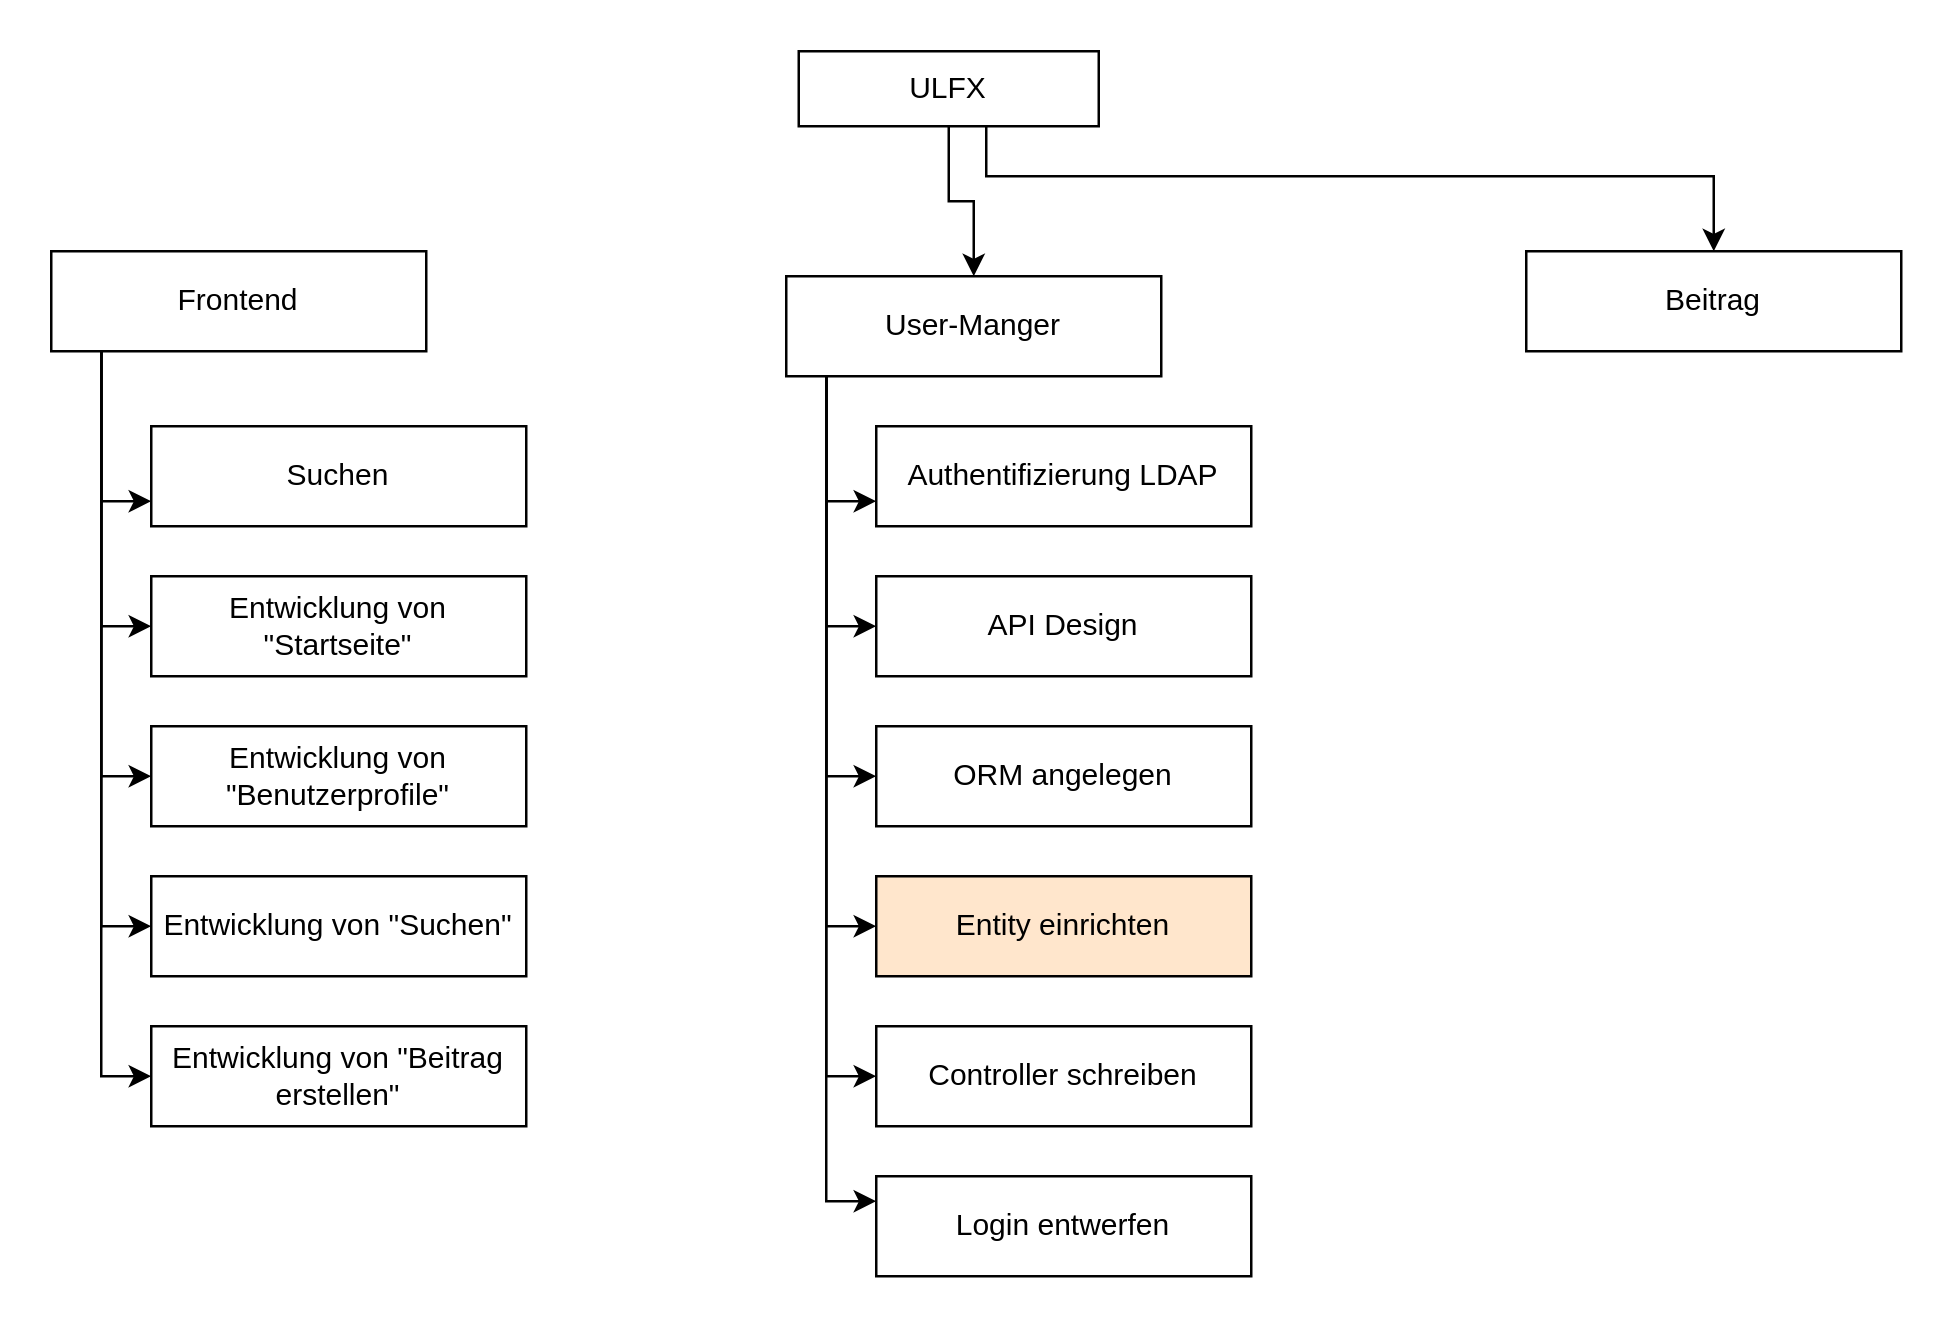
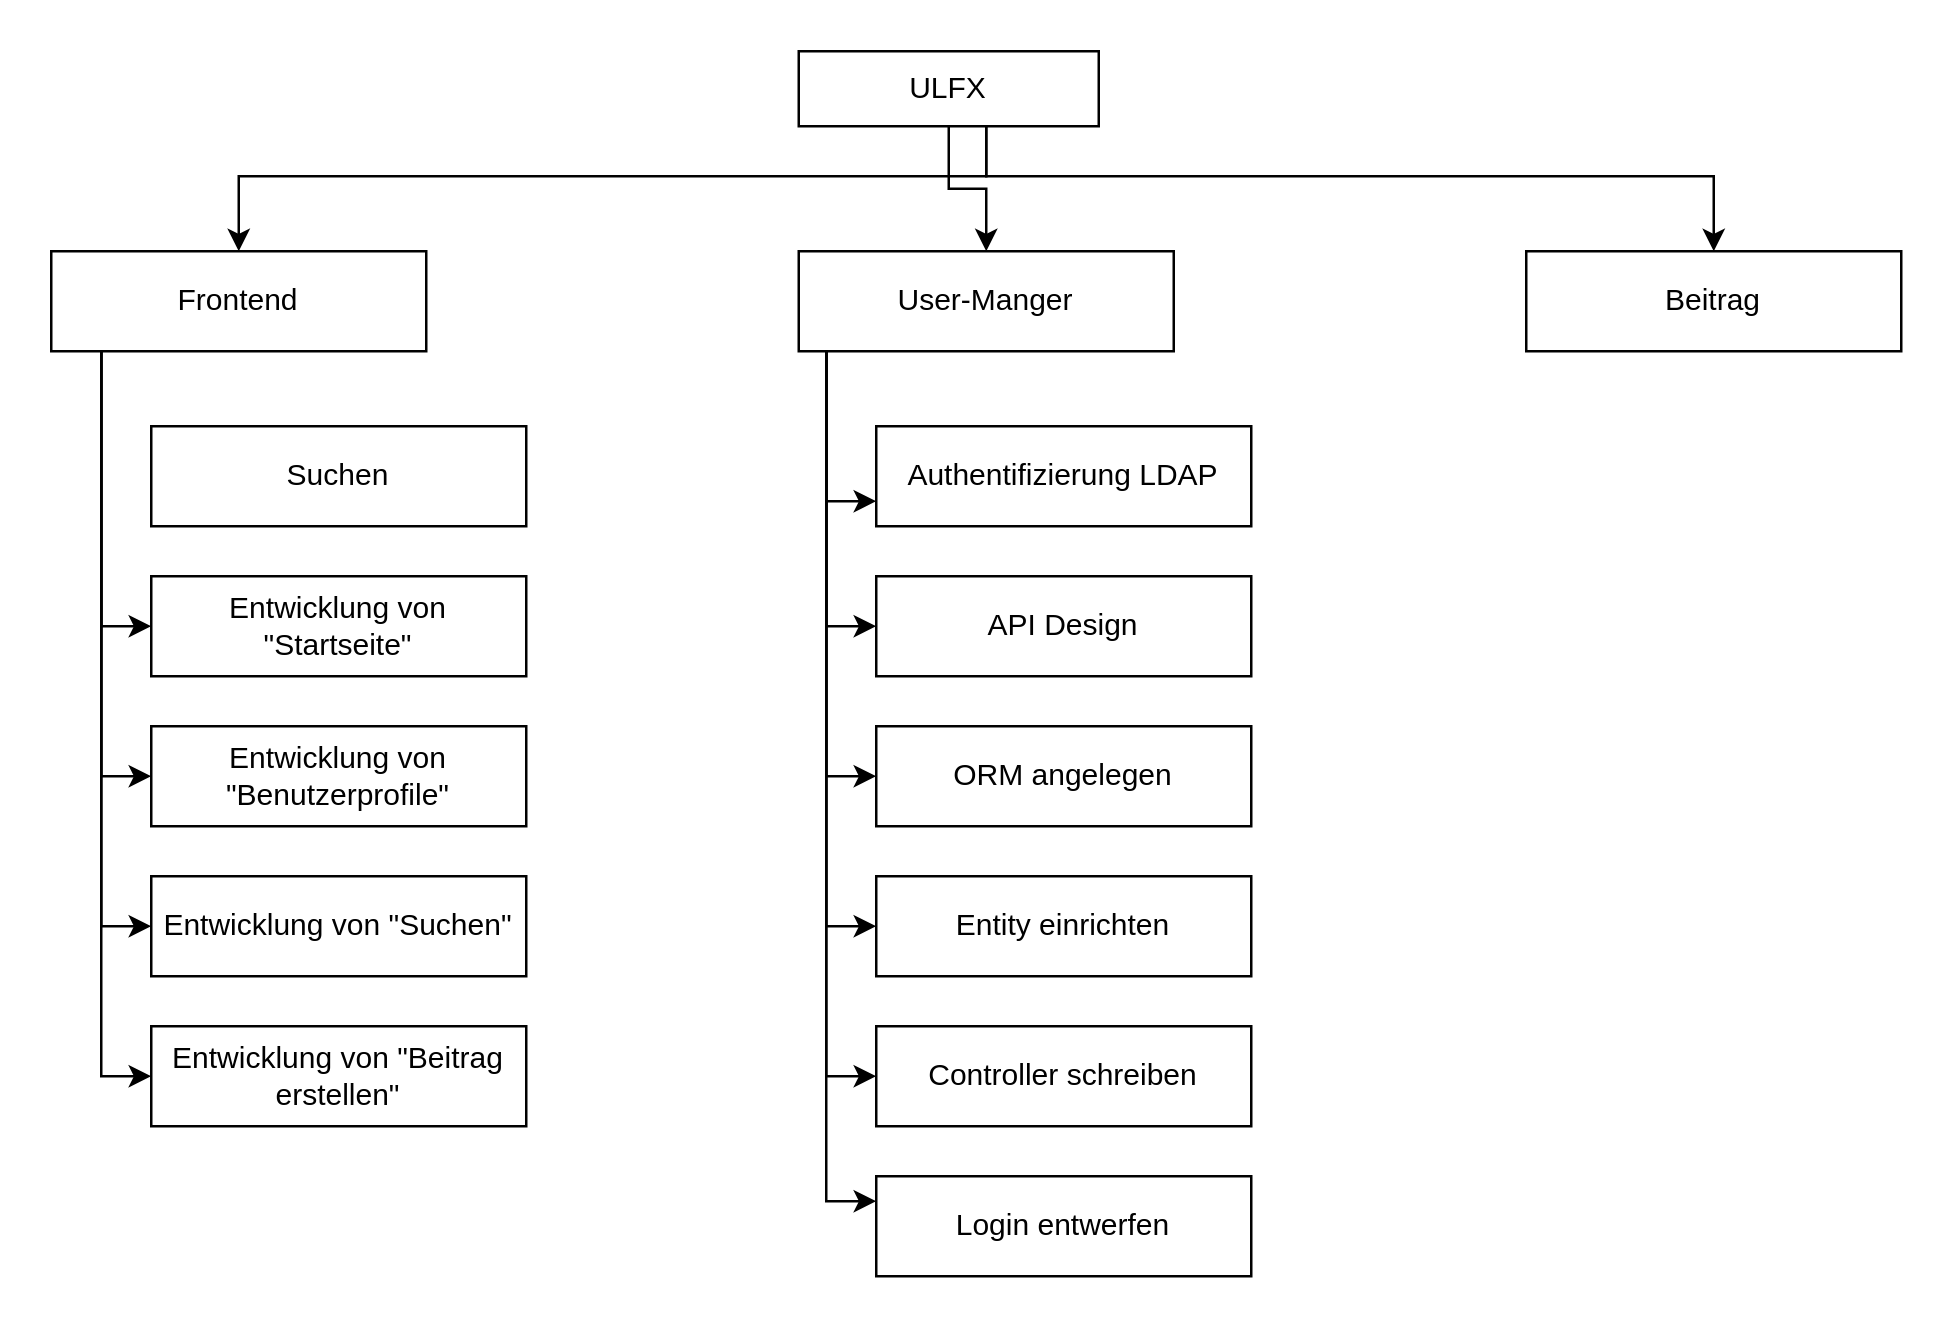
edge "ULFX" -> "Frontend": added
node "User-Manger": moved (974, 326) -> (986, 301)
edge "Frontend" -> "Suchen": removed
node "Entity einrichten": fillcolor #ffe6cc -> #ffffff
